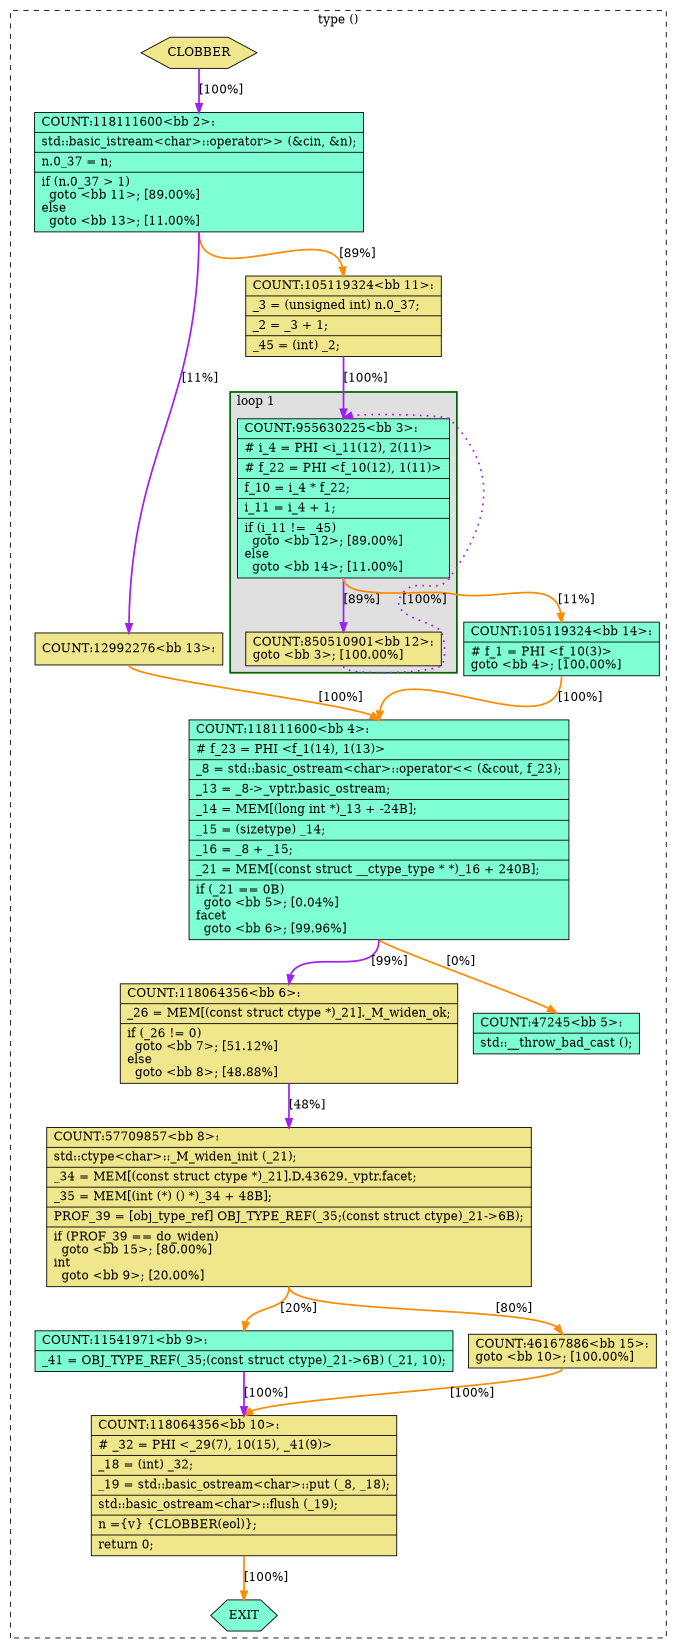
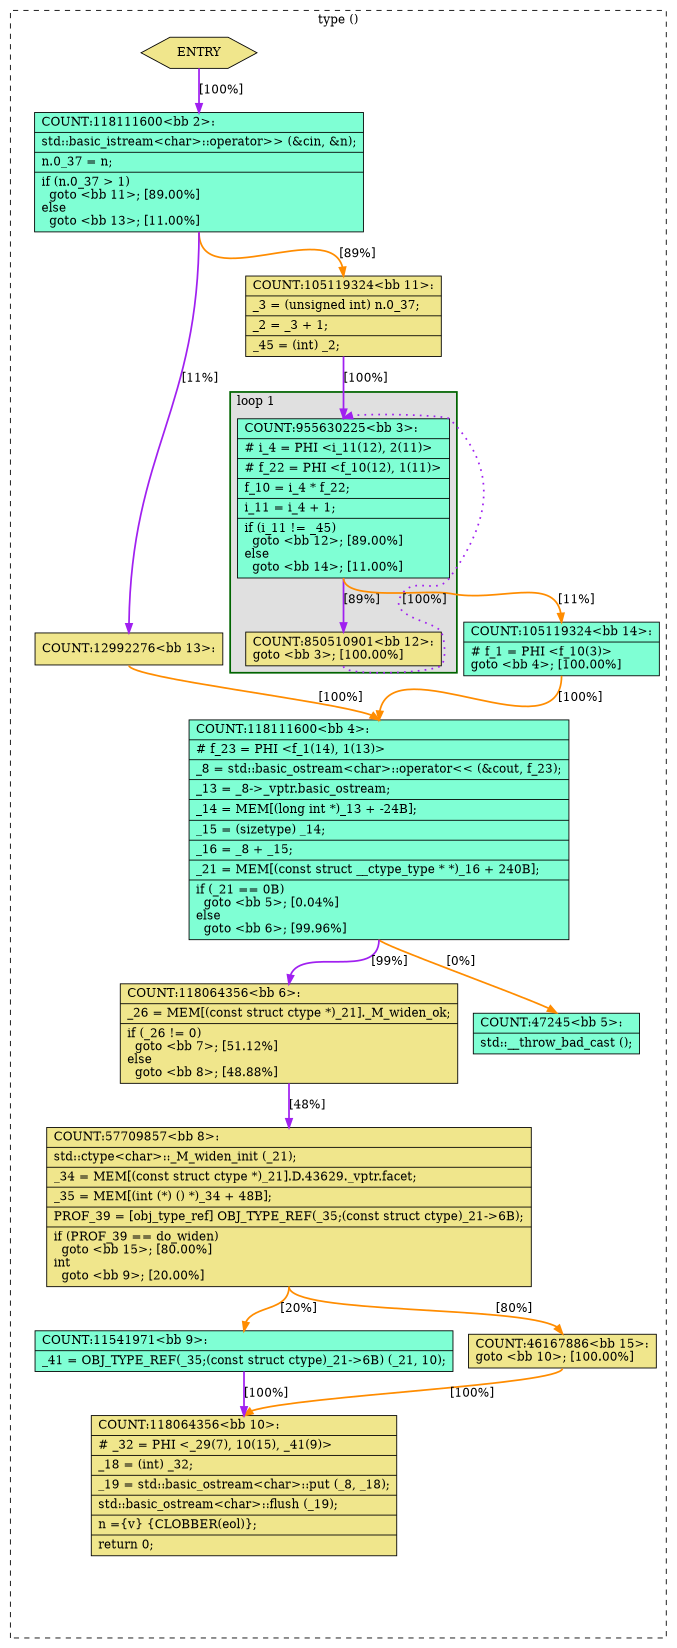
node "CLOBBER": label "CLOBBER" -> "ENTRY"
node "COUNT:118111600<bb 4>:": text "facet" -> "else"
node "EXIT": removed
